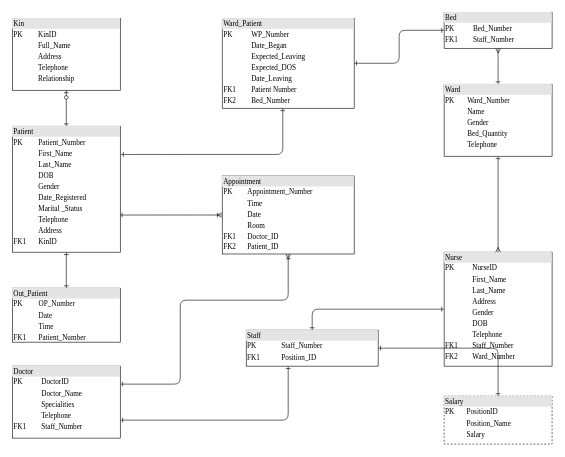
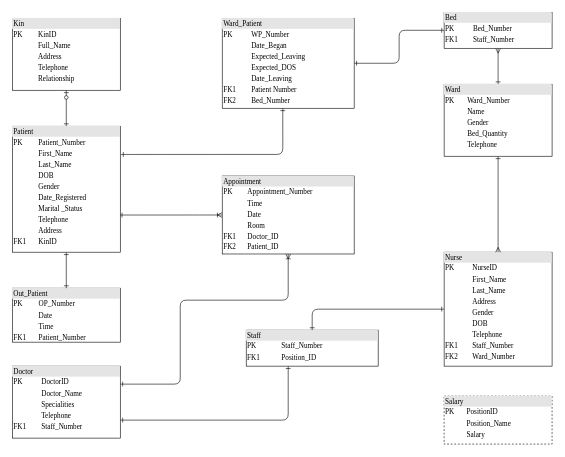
edge "Staff PK Staff_Number FK1 Position_ID" -- "Salary PK PositionID Position_Name Salary": removed
